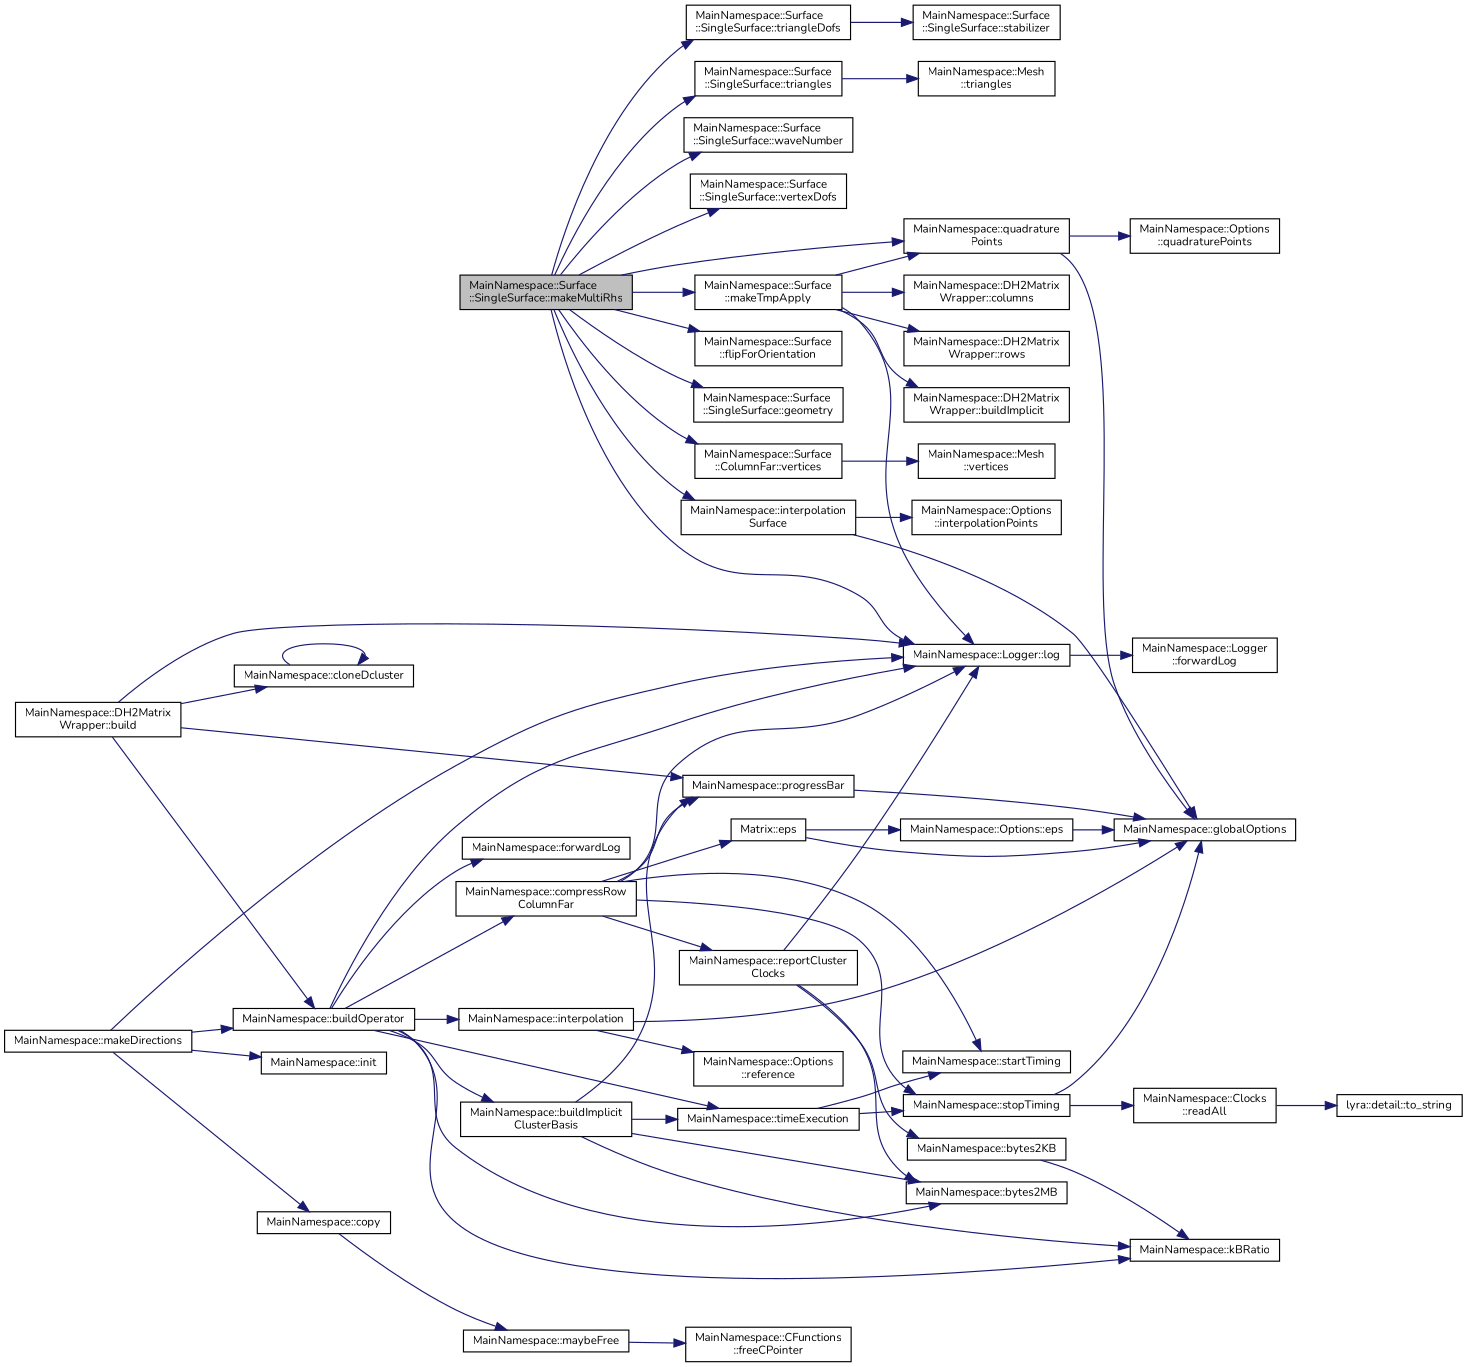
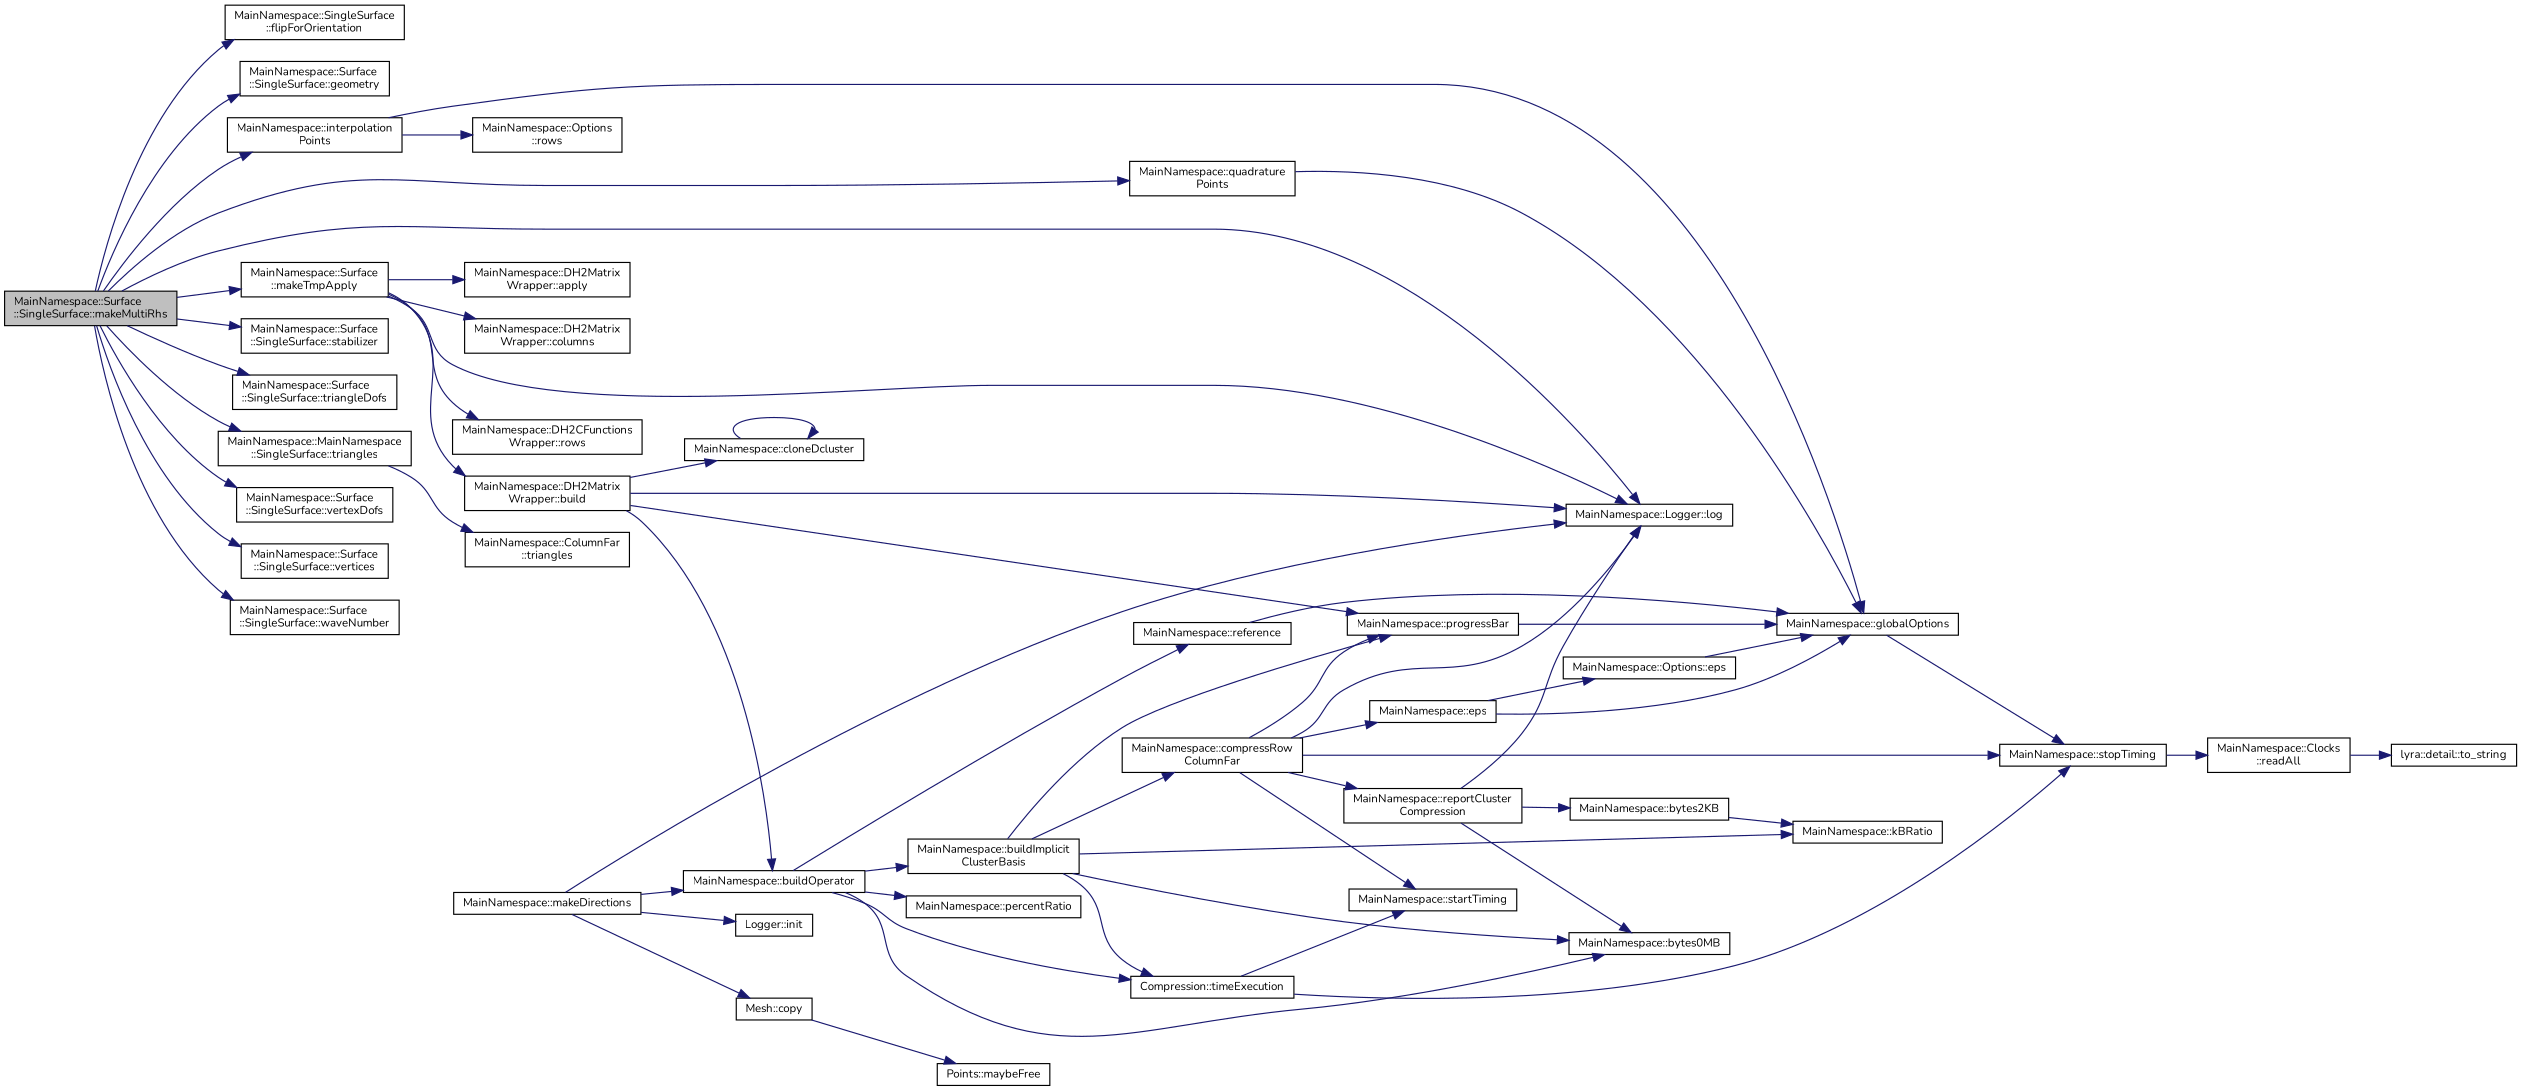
edge "MainNamespace::Surface ::SingleSurface::triangleDofs" -> "MainNamespace::Surface ::SingleSurface::stabilizer": now "MainNamespace::Surface ::SingleSurface::makeMultiRhs" -> "MainNamespace::Surface ::SingleSurface::stabilizer"
node "MainNamespace::Surface ::SingleSurface::triangles": label "MainNamespace::Surface ::SingleSurface::triangles" -> "MainNamespace::MainNamespace ::SingleSurface::triangles"
node "MainNamespace::Mesh ::triangles": label "MainNamespace::Mesh ::triangles" -> "MainNamespace::ColumnFar ::triangles"
node "MainNamespace::Options ::quadraturePoints": removed
edge "MainNamespace::Surface ::makeTmpApply" -> "MainNamespace::quadrature Points": now "MainNamespace::Surface ::makeTmpApply" -> "MainNamespace::DH2Matrix Wrapper::build"
node "MainNamespace::Surface ::flipForOrientation": label "MainNamespace::Surface ::flipForOrientation" -> "MainNamespace::SingleSurface ::flipForOrientation"
node "MainNamespace::DH2Matrix Wrapper::rows": label "MainNamespace::DH2Matrix Wrapper::rows" -> "MainNamespace::DH2CFunctions Wrapper::rows"
node "MainNamespace::DH2Matrix Wrapper::buildImplicit": label "MainNamespace::DH2Matrix Wrapper::buildImplicit" -> "MainNamespace::DH2Matrix Wrapper::apply"
node "MainNamespace::Surface ::ColumnFar::vertices": label "MainNamespace::Surface ::ColumnFar::vertices" -> "MainNamespace::Surface ::SingleSurface::vertices"
node "MainNamespace::Mesh ::vertices": removed
node "MainNamespace::interpolation Surface": label "MainNamespace::interpolation Surface" -> "MainNamespace::interpolation Points"
node "MainNamespace::Options ::interpolationPoints": label "MainNamespace::Options ::interpolationPoints" -> "MainNamespace::Options ::rows"
node "MainNamespace::Logger ::forwardLog": removed
edge "MainNamespace::buildOperator" -> "MainNamespace::Logger::log": removed
node "Matrix::eps": label "Matrix::eps" -> "MainNamespace::eps"
node "MainNamespace::forwardLog": label "MainNamespace::forwardLog" -> "MainNamespace::percentRatio"
edge "MainNamespace::buildOperator" -> "MainNamespace::compressRow ColumnFar": now "MainNamespace::buildImplicit ClusterBasis" -> "MainNamespace::compressRow ColumnFar"
node "MainNamespace::reportCluster Clocks": label "MainNamespace::reportCluster Clocks" -> "MainNamespace::reportCluster Compression"
edge "MainNamespace::stopTiming" -> "MainNamespace::globalOptions": reversed
node "MainNamespace::interpolation": label "MainNamespace::interpolation" -> "MainNamespace::reference"
node "MainNamespace::init": label "MainNamespace::init" -> "Logger::init"
node "MainNamespace::Options ::reference": removed
node "MainNamespace::timeExecution": label "MainNamespace::timeExecution" -> "Compression::timeExecution"
node "MainNamespace::bytes2MB": label "MainNamespace::bytes2MB" -> "MainNamespace::bytes0MB"
node "MainNamespace::copy": label "MainNamespace::copy" -> "Mesh::copy"
edge "MainNamespace::buildOperator" -> "MainNamespace::kBRatio": removed
node "MainNamespace::maybeFree": label "MainNamespace::maybeFree" -> "Points::maybeFree"
node "MainNamespace::CFunctions ::freeCPointer": removed
